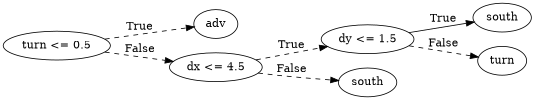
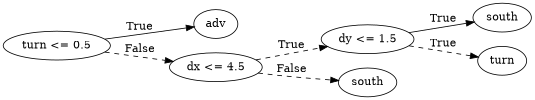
edge "turn <= 0.5" -> "adv": style dashed -> solid
edge "dy <= 1.5" -> "turn": label "False" -> "True"
